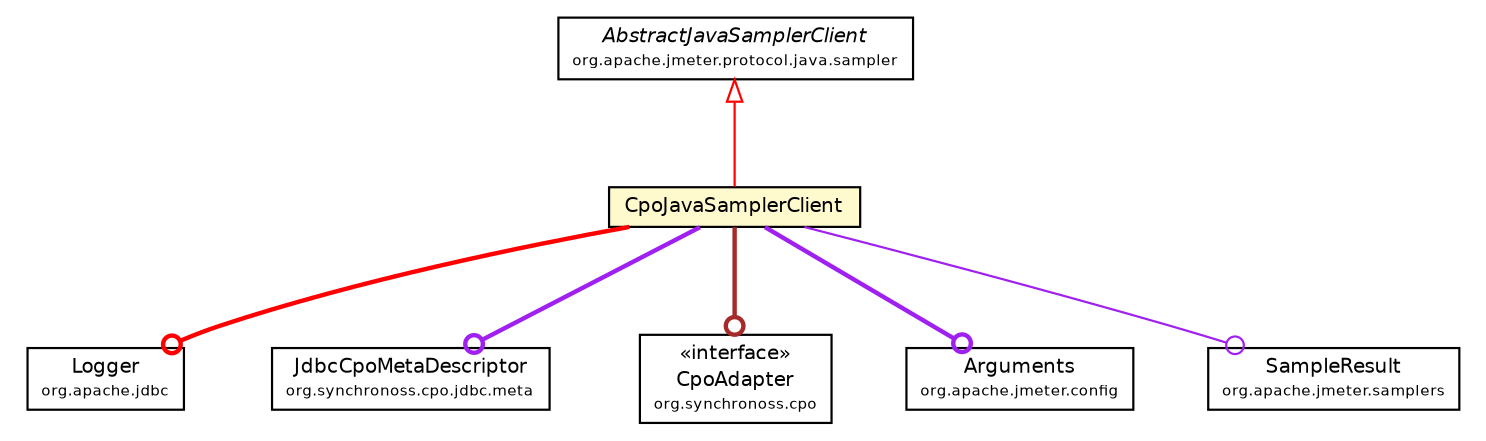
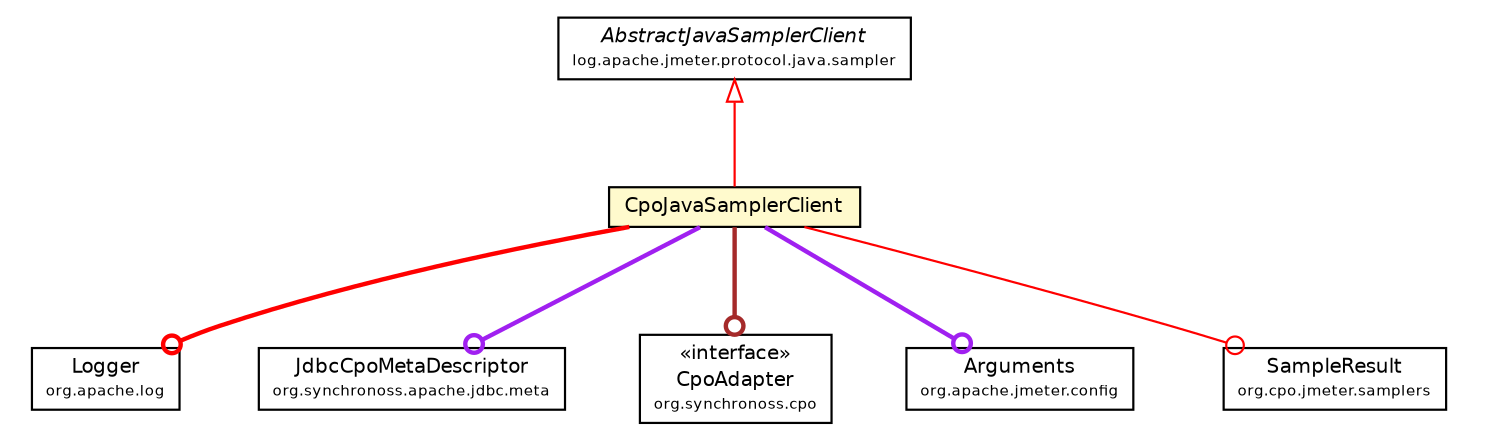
node "AbstractJavaSamplerClient": text "org.apache.jmeter.protocol.java.sampler" -> "log.apache.jmeter.protocol.java.sampler"
edge "CpoJavaSamplerClient" -> "SampleResult": color purple -> red
node "Logger": text "org.apache.jdbc" -> "org.apache.log"
node "JdbcCpoMetaDescriptor": text "org.synchronoss.cpo.jdbc.meta" -> "org.synchronoss.apache.jdbc.meta"
node "SampleResult": text "org.apache.jmeter.samplers" -> "org.cpo.jmeter.samplers"
